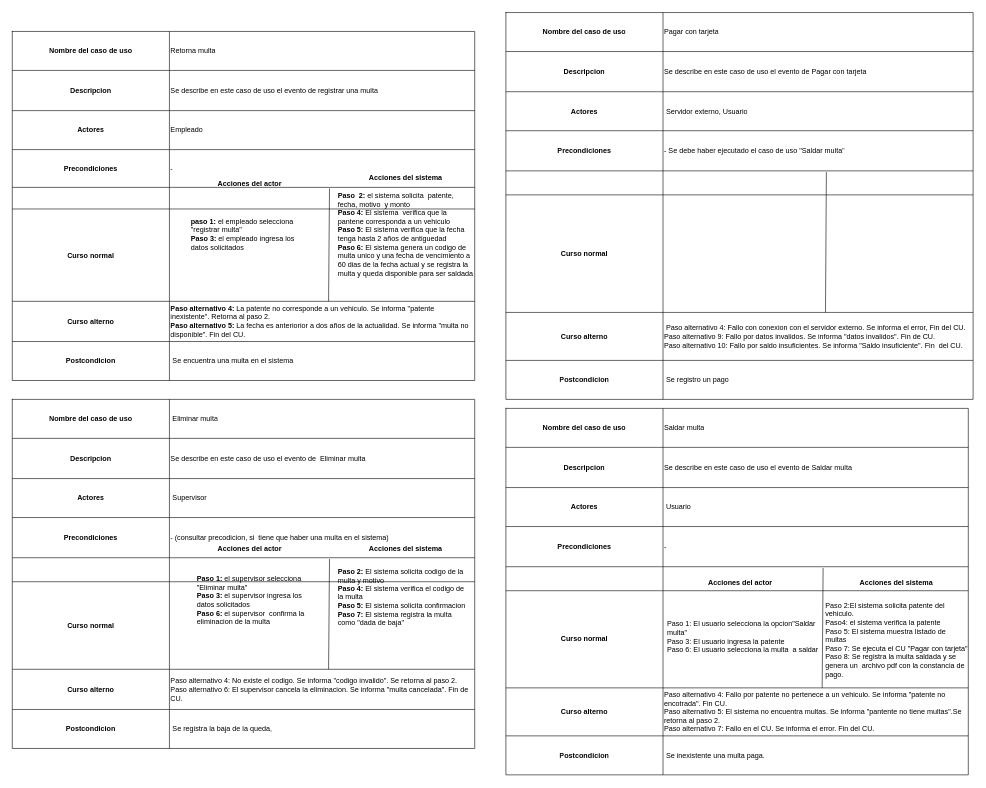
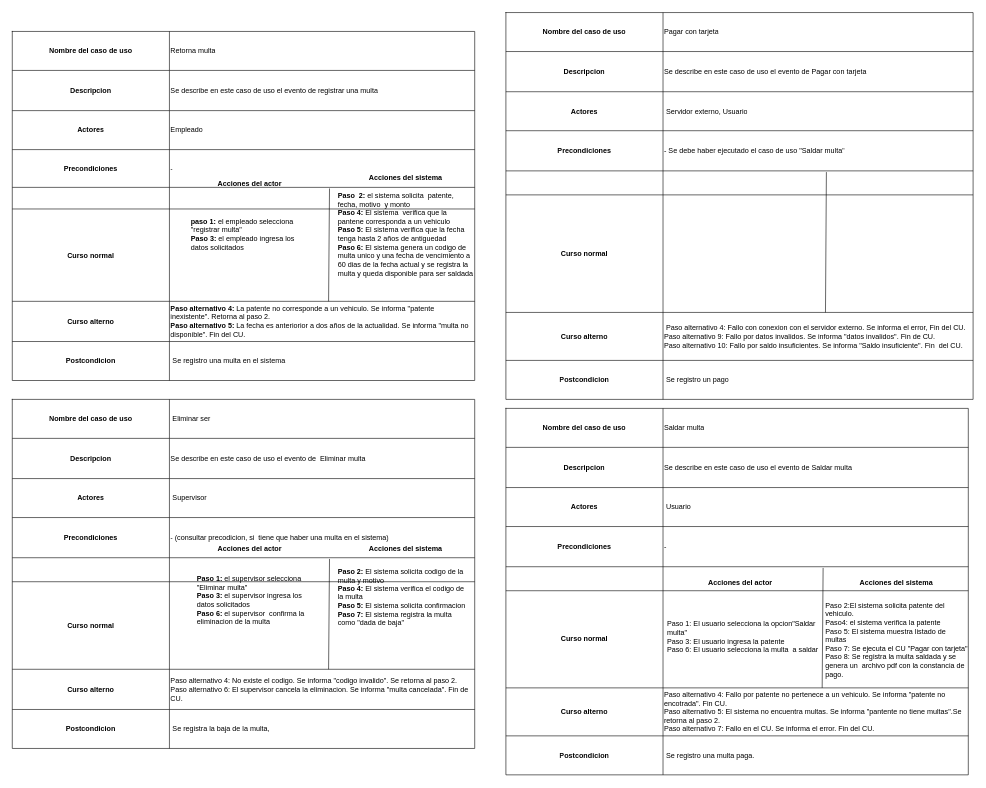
node "Se encuentra una multa en el sistema": label "Se encuentra una multa en el sistema" -> "Se registro una multa en el sistema"
node "Eliminar multa": label "Eliminar multa" -> "Eliminar ser"
node "Se registra la baja de la queda,": label "Se registra la baja de la queda," -> "Se registra la baja de la multa,"
node "Se inexistente una multa paga.": label "Se inexistente una multa paga." -> "Se registro una multa paga."
